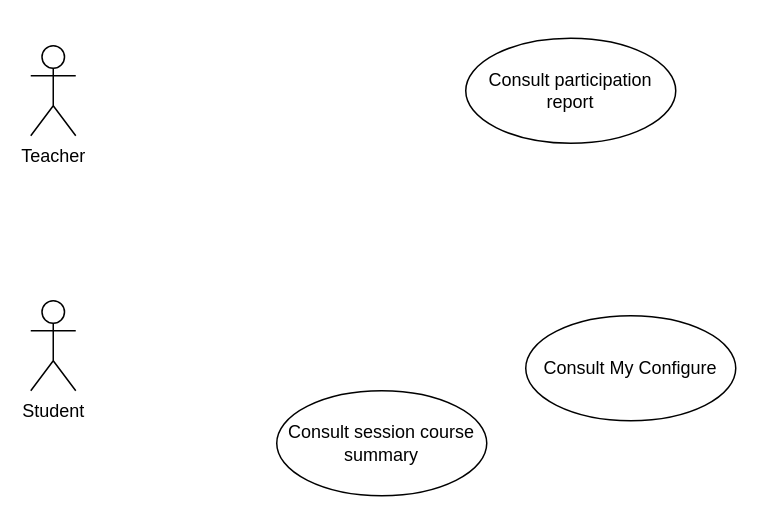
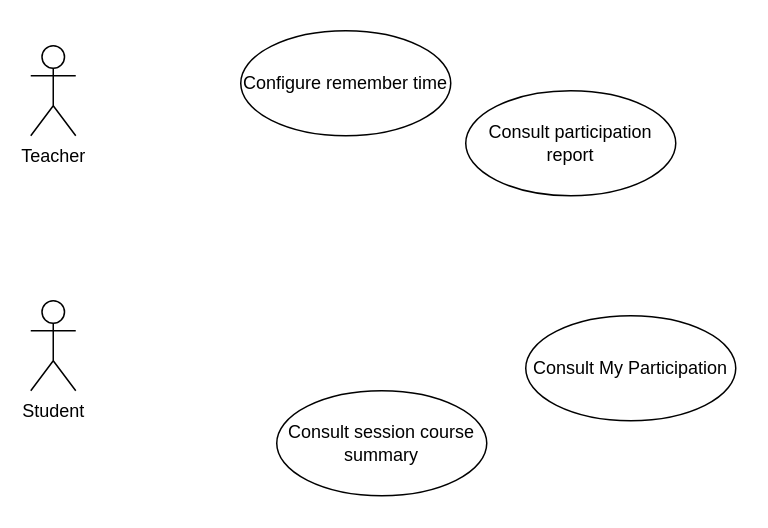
node "Configure remember time": added
node "Consult participation report": moved (571, 91) -> (571, 143)
node "Consult My Configure": label "Consult My Configure" -> "Consult My Participation"
